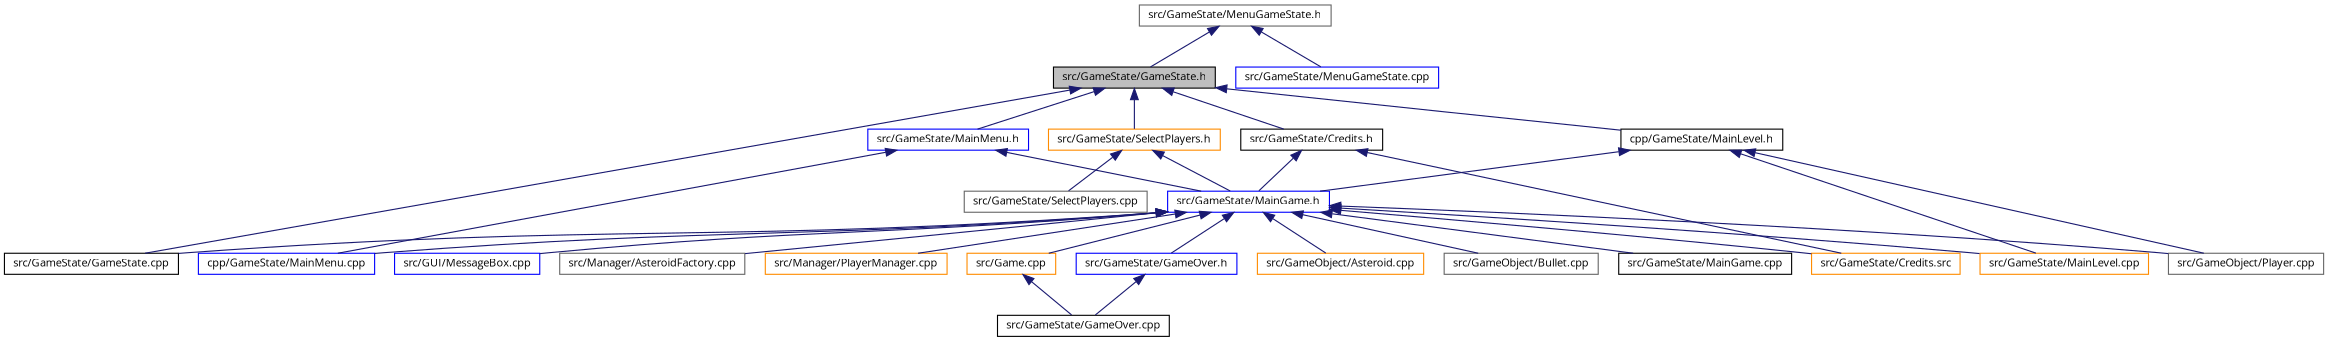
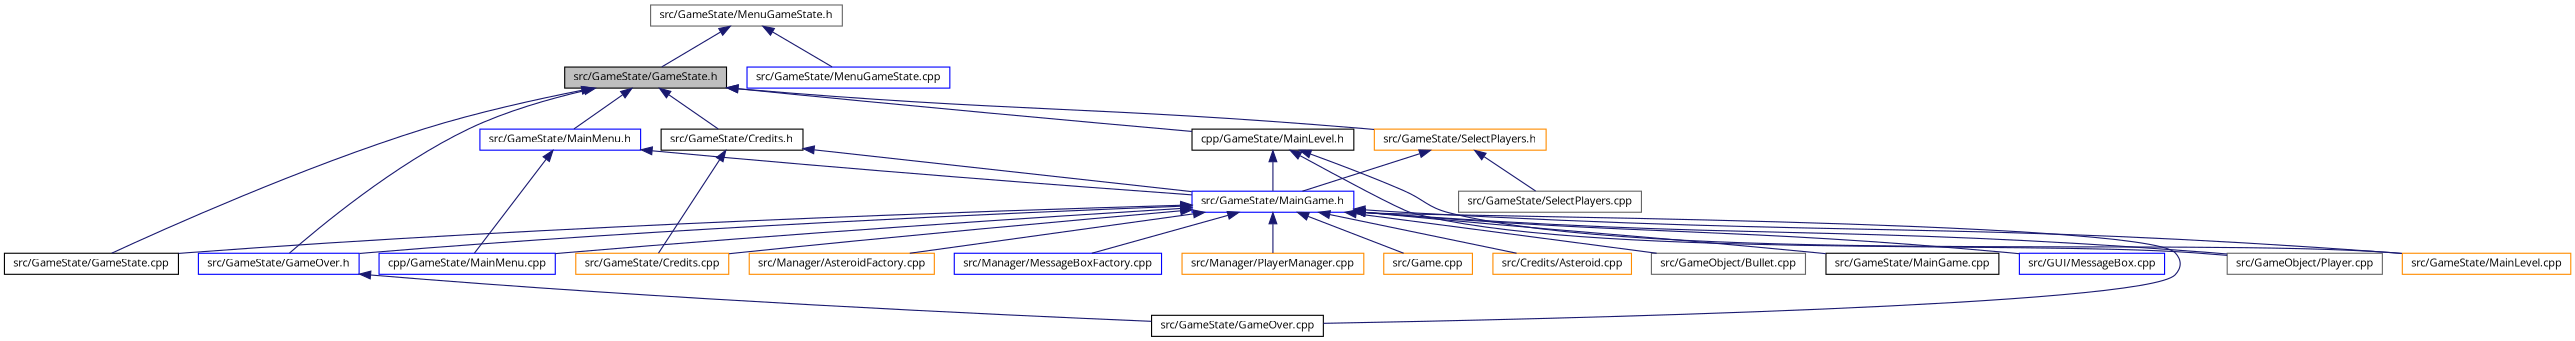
edge "src/GameState/GameOver.h" -> "src/GameState/GameState.h": added
node "src/Manager/AsteroidFactory.cpp": color gray40 -> darkorange
node "src/Manager/MessageBoxFactory.cpp": added
node "src/GameObject/Asteroid.cpp": label "src/GameObject/Asteroid.cpp" -> "src/Credits/Asteroid.cpp"
node "src/GameState/Credits.src": label "src/GameState/Credits.src" -> "src/GameState/Credits.cpp"
edge "src/GameState/GameOver.cpp" -> "src/Game.cpp": now "src/GameState/GameOver.cpp" -> "src/GameState/MainGame.h"
